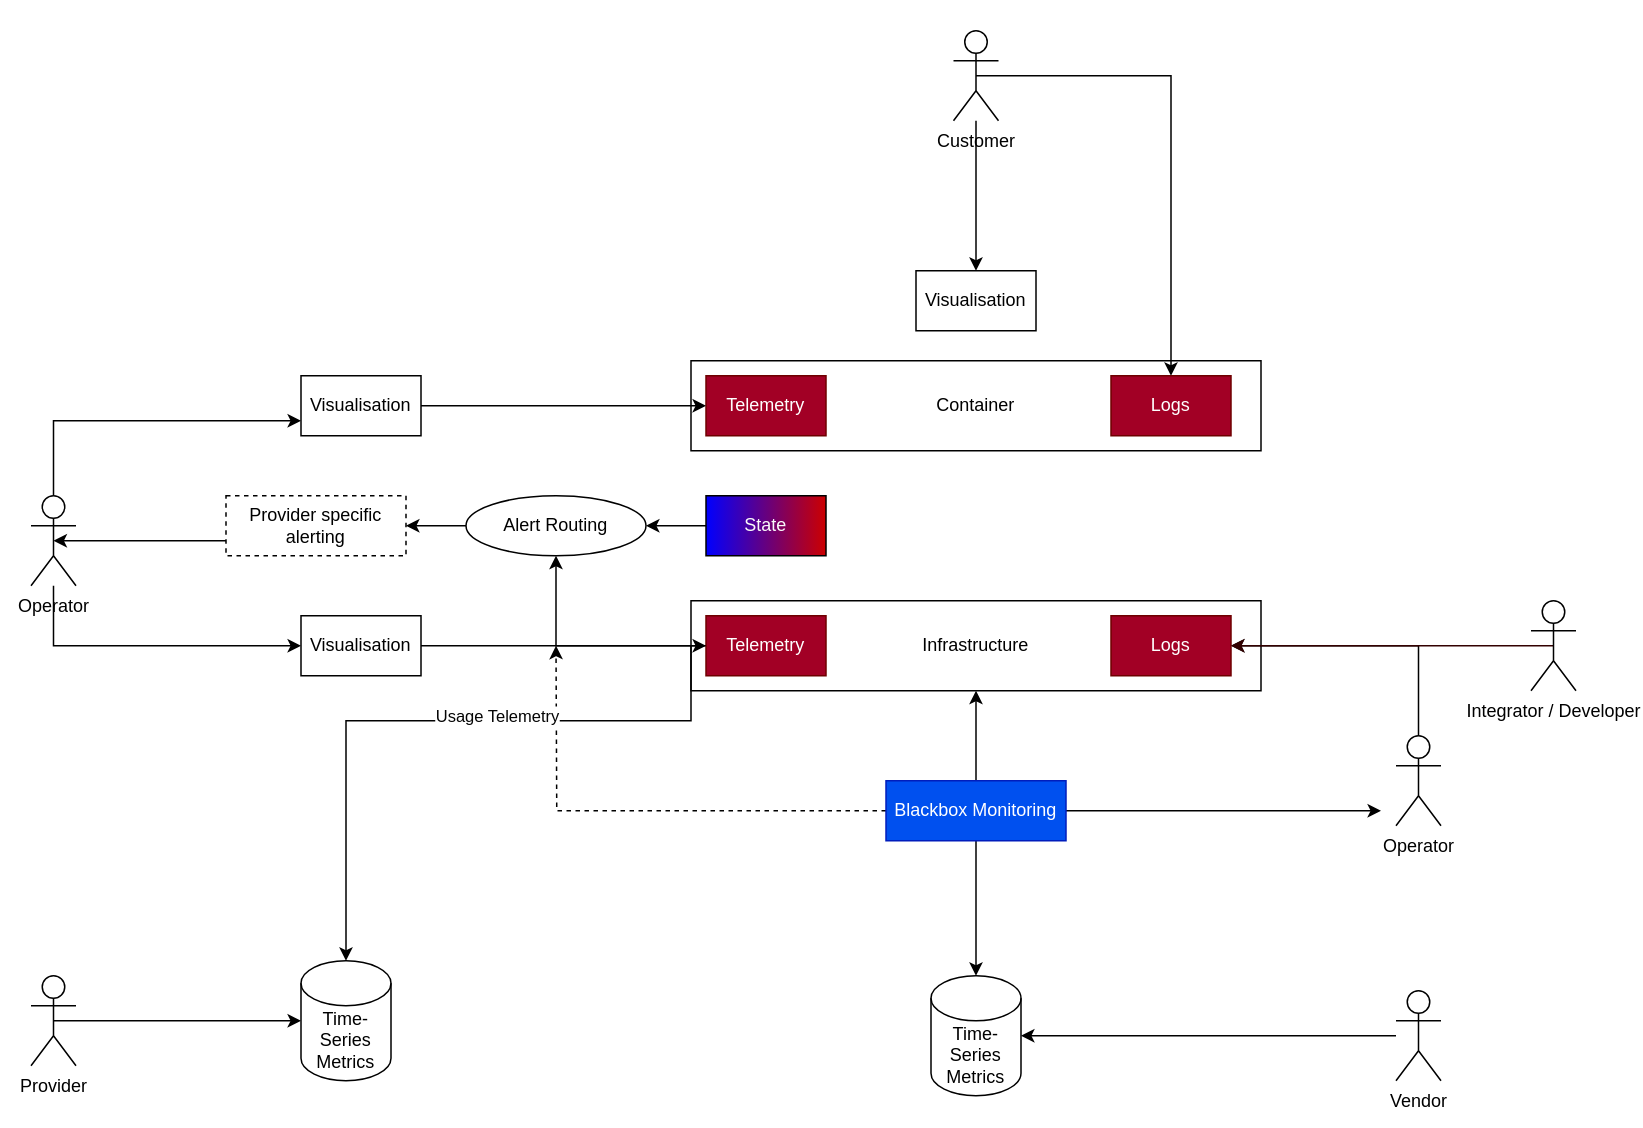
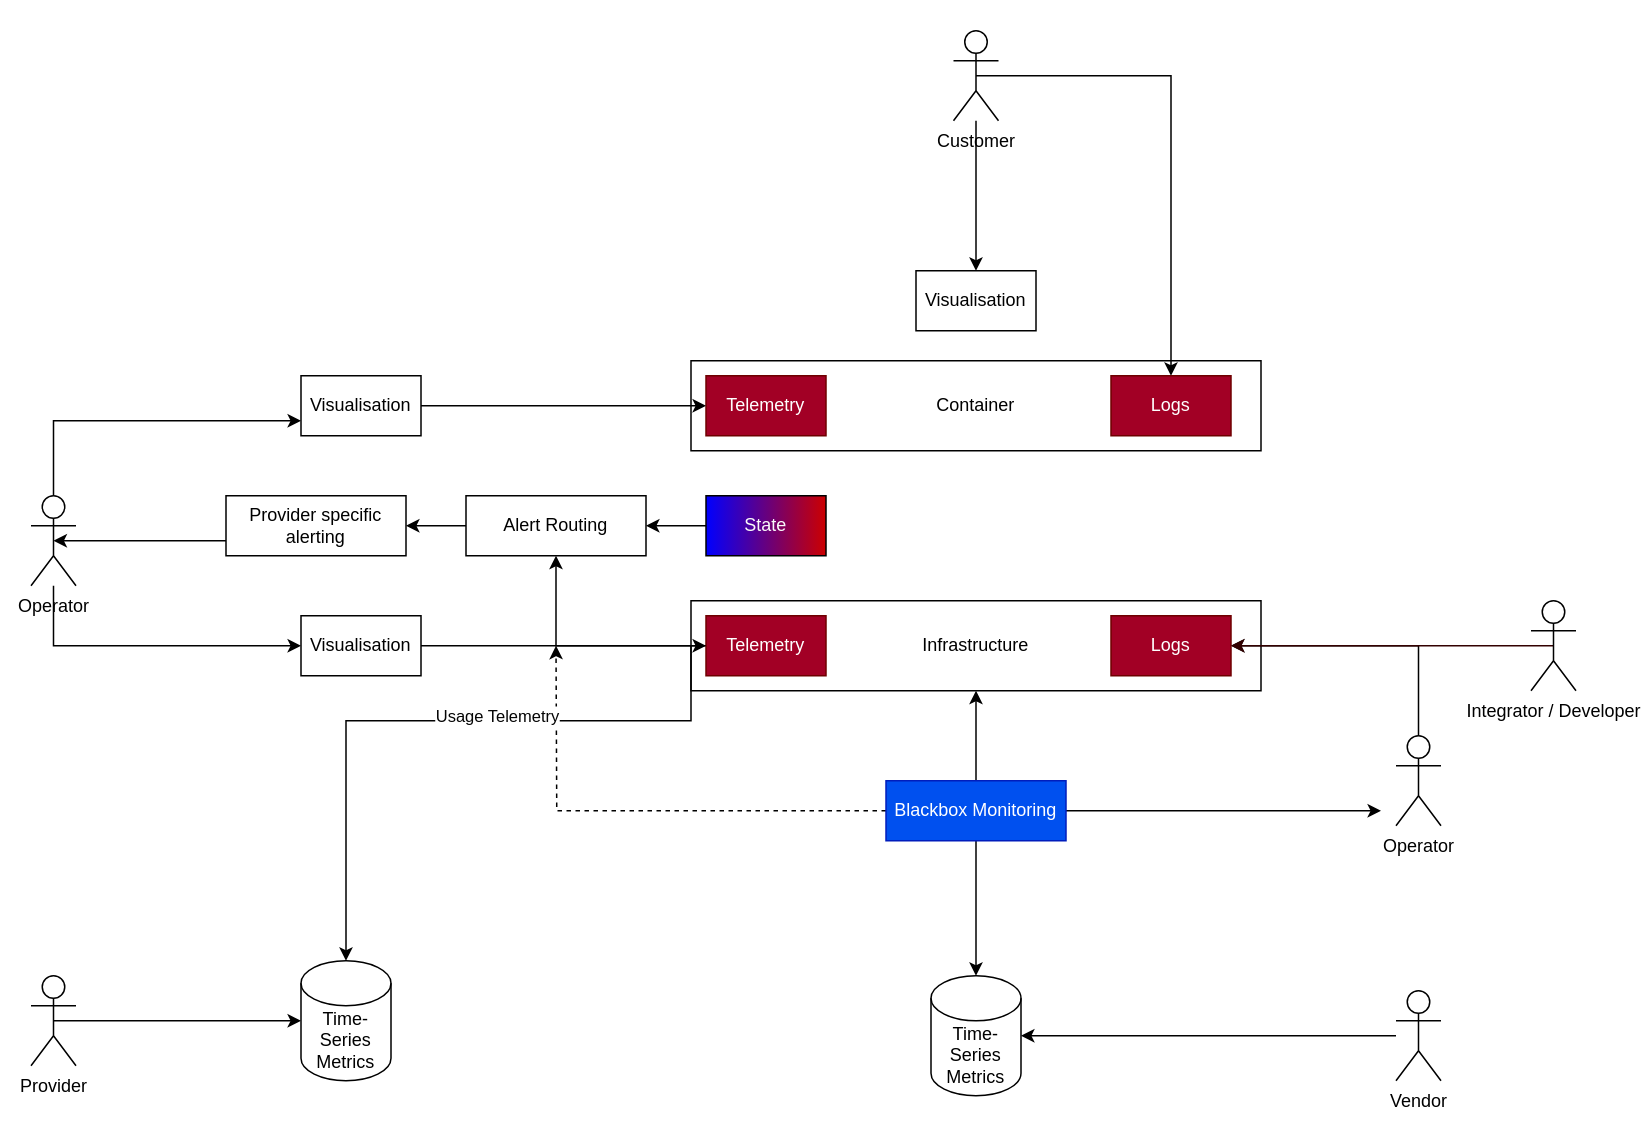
node "Provider specific alerting": style dashed -> solid
node "Alert Routing": shape ellipse -> rectangle
